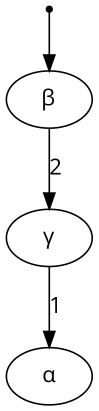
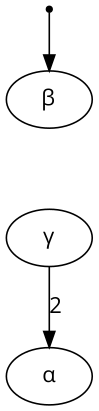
edge "β" -> "γ": removed, label "2"
edge "γ" -> "α": label "1" -> "2"
